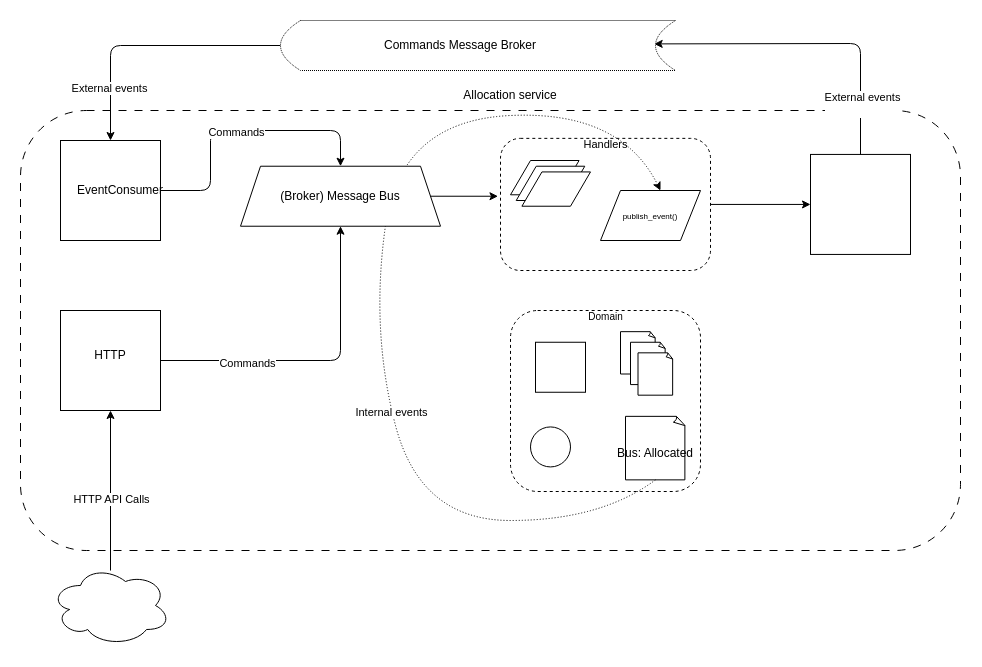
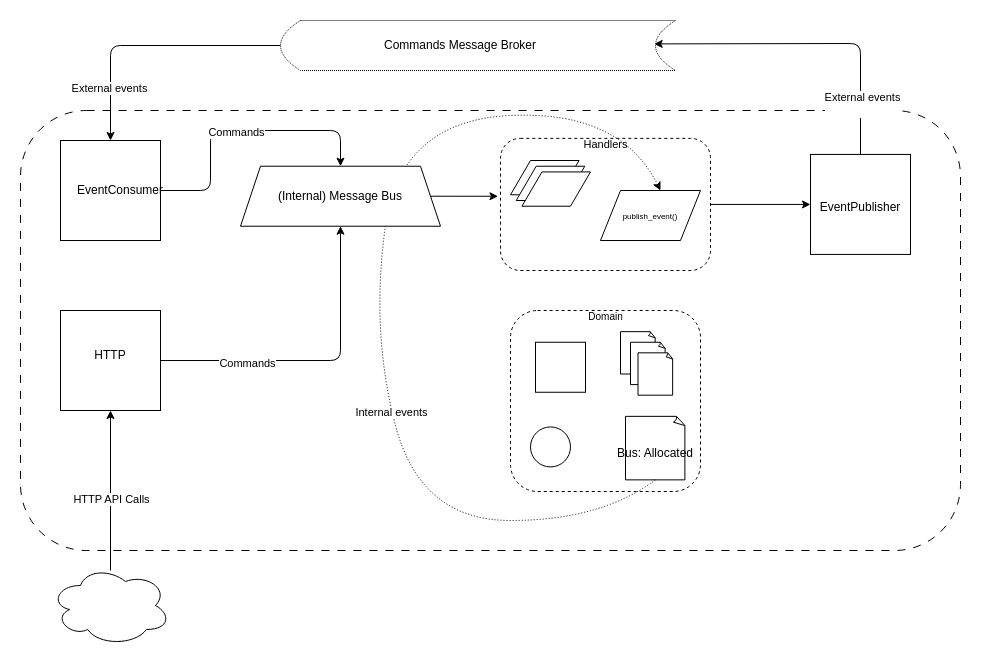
node "Allocation service": removed
node "(Broker) Message Bus": label "(Broker) Message Bus" -> "(Internal) Message Bus"
node "EventPublisher": added
